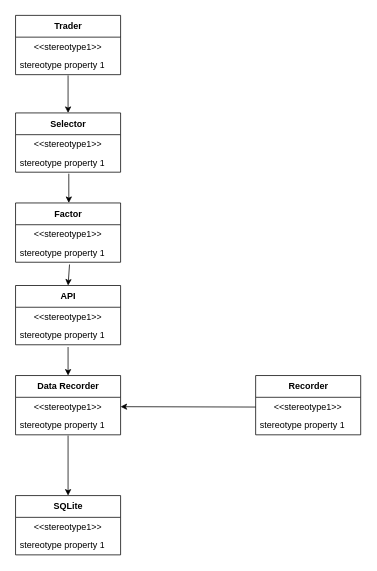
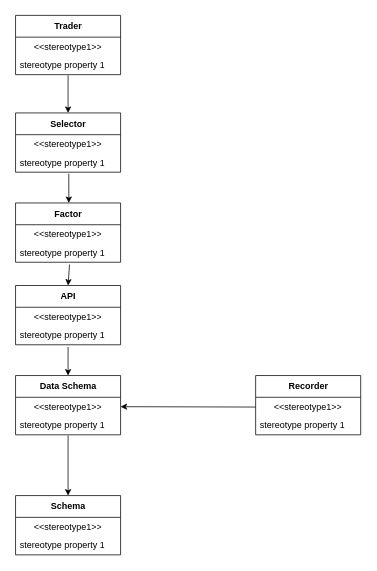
node "Data Recorder": label "Data Recorder" -> "Data Schema"
node "SQLite": label "SQLite" -> "Schema"
